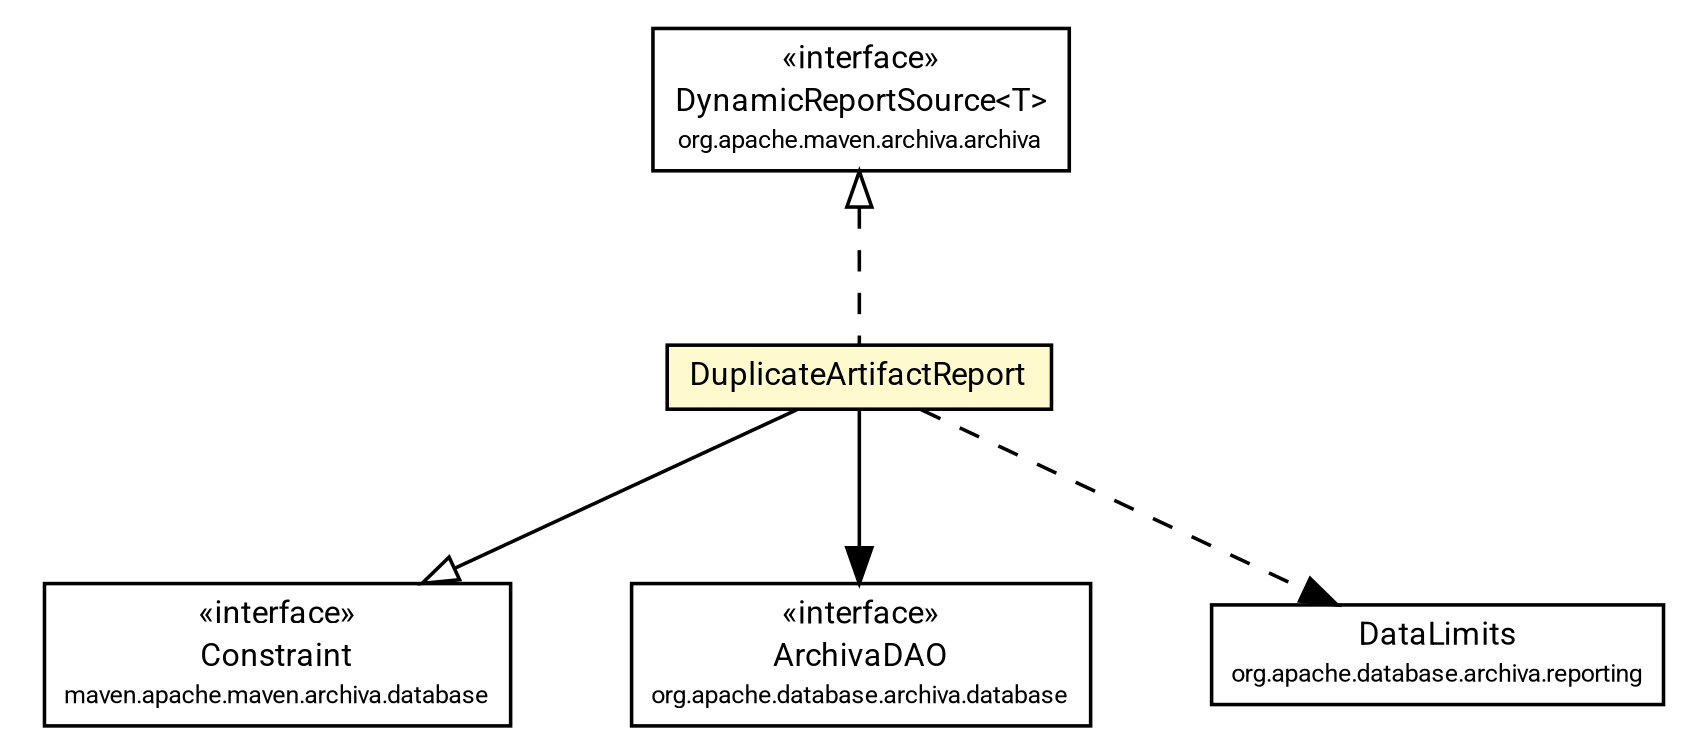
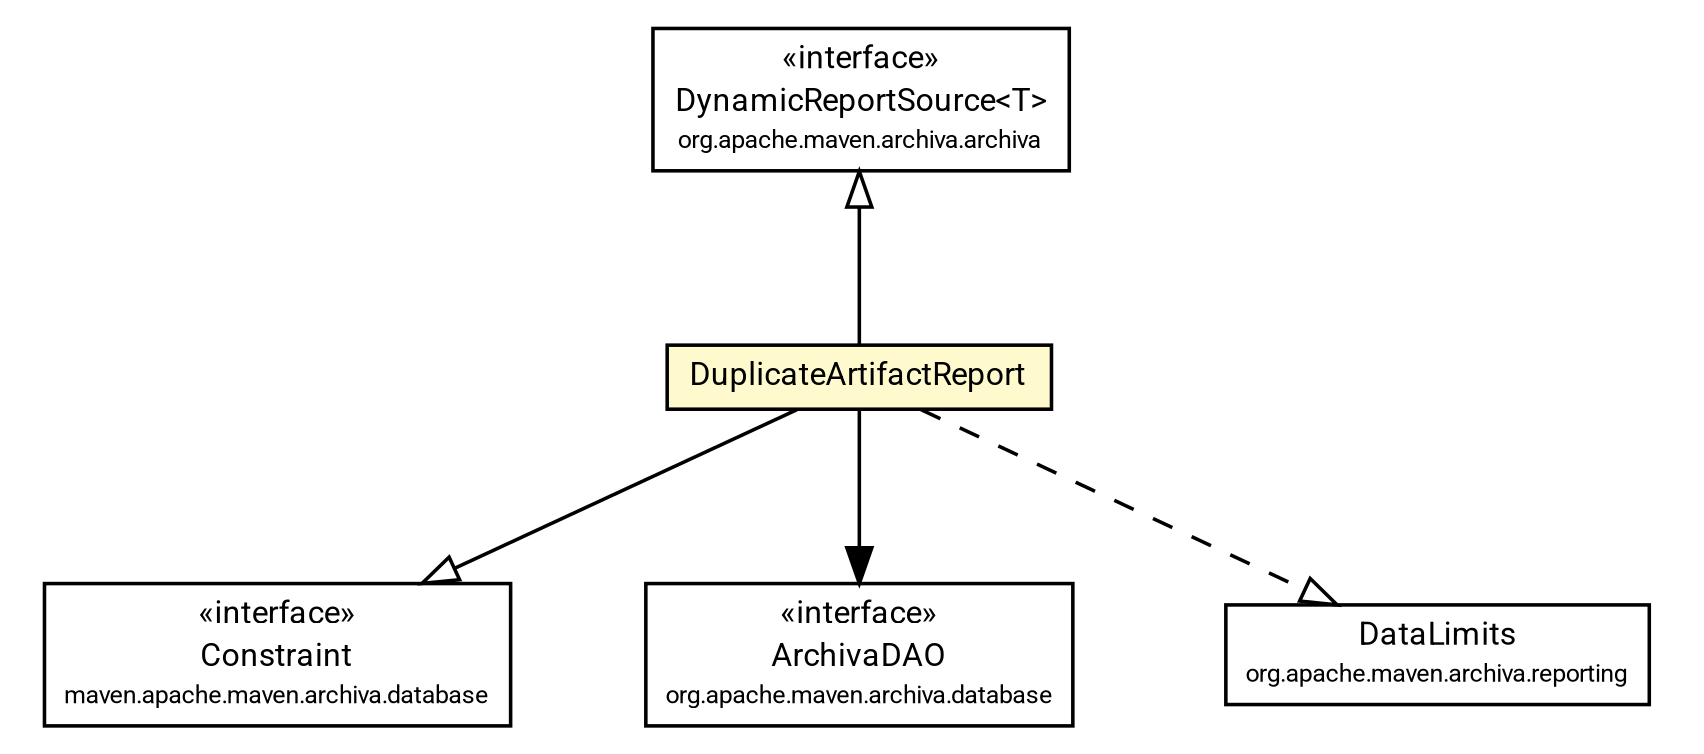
edge "DuplicateArtifactReport" -> "DynamicReportSource<T>": style dashed -> solid
edge "DuplicateArtifactReport" -> "DataLimits": arrowhead normal -> onormal
node "DataLimits": text "org.apache.database.archiva.reporting" -> "org.apache.maven.archiva.reporting"
node "ArchivaDAO": text "org.apache.database.archiva.database" -> "org.apache.maven.archiva.database"
